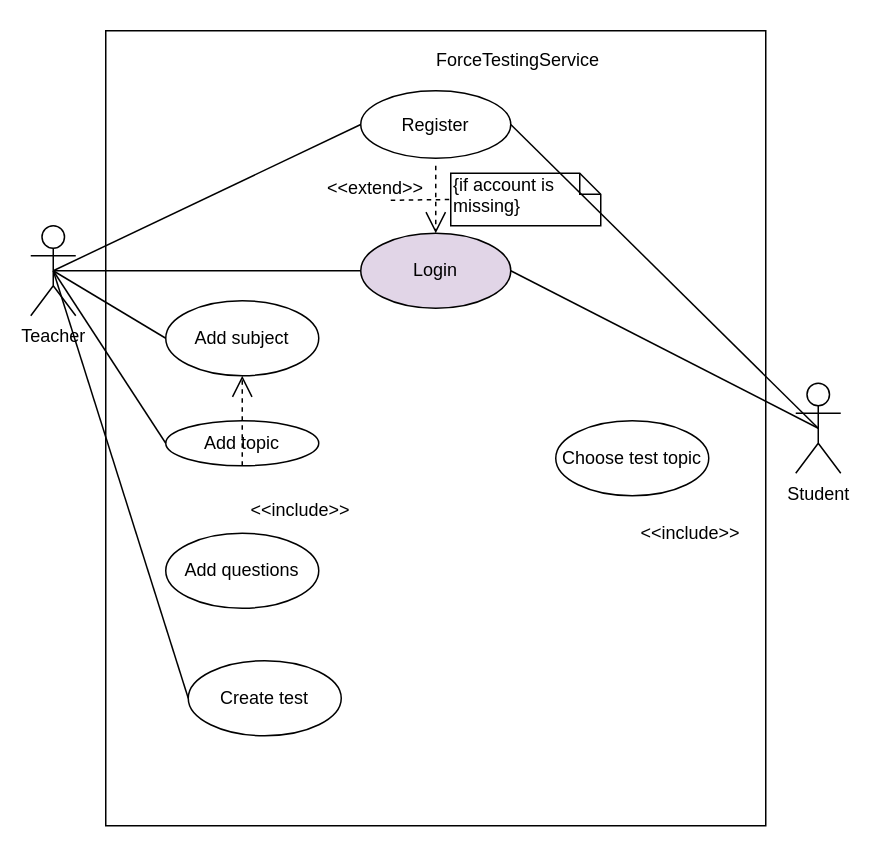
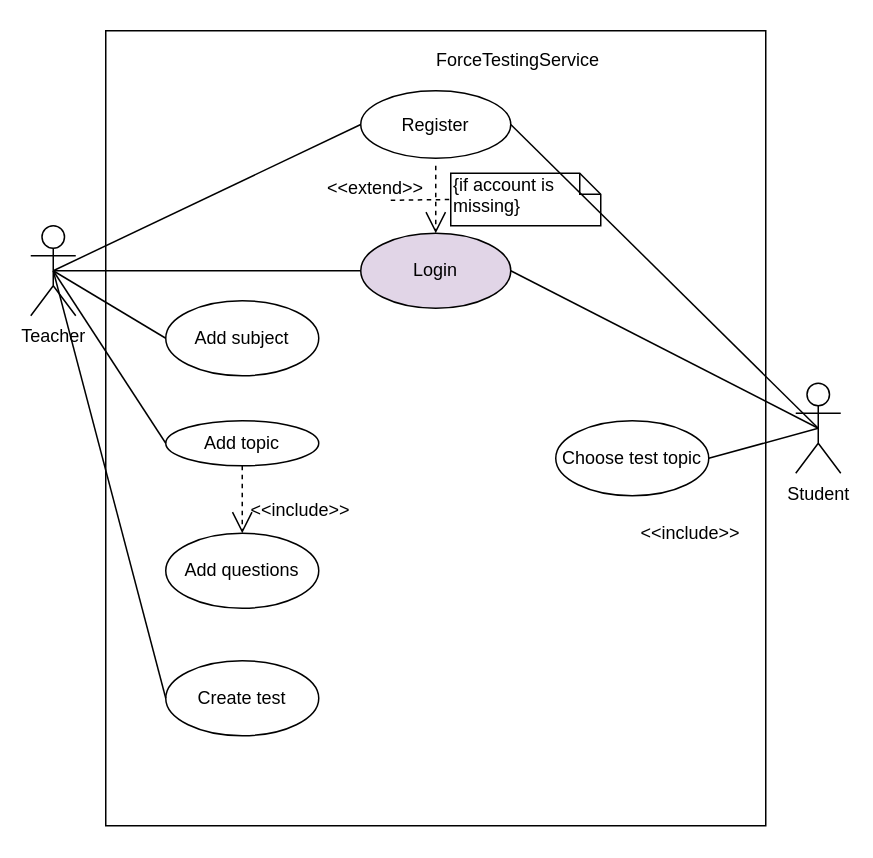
edge "Add topic" -> "Add subject": now "Add topic" -> "Add questions"
edge "Student" -- "Choose test topic": added
node "Create test": moved (265, 698) -> (242, 698)
